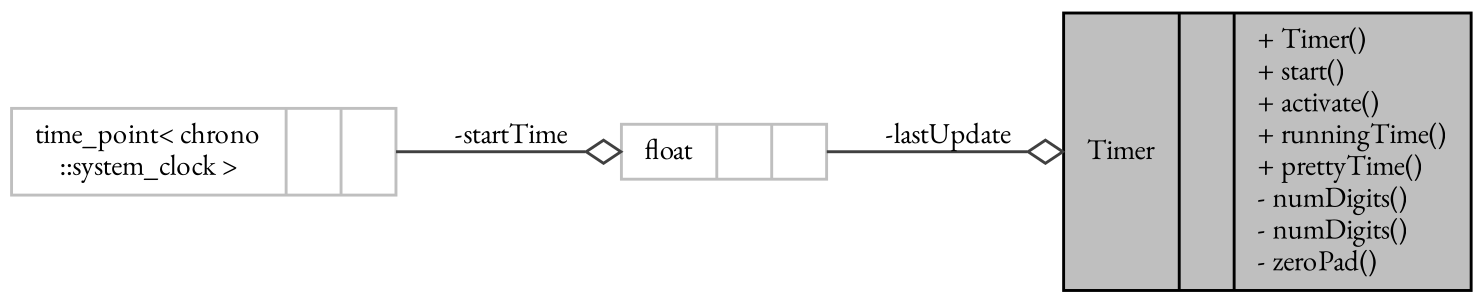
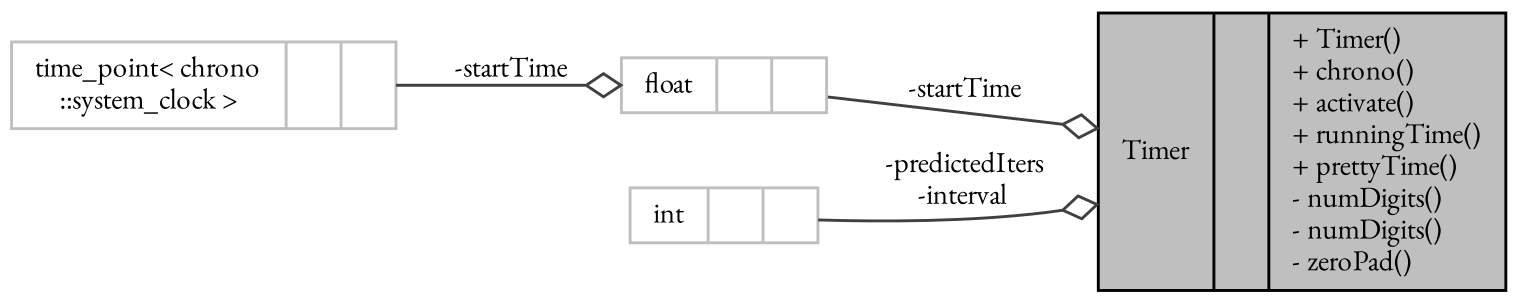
node "Timer": text "+ start()" -> "+ chrono()"
edge "float" -> "Timer": label " -lastUpdate" -> " -startTime"
node "int": added
